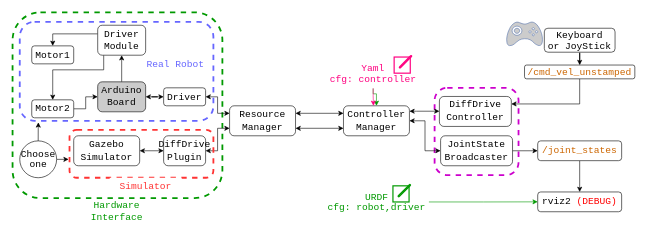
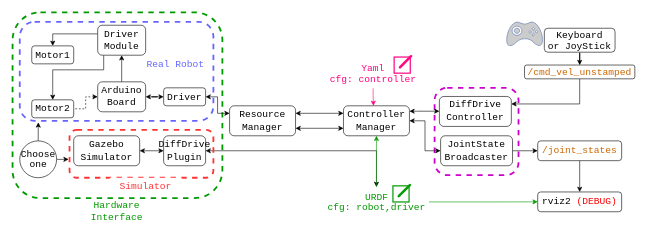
node "Arduino Board": fillcolor #cccccc -> #ffffff
edge "Yaml cfg: controller" -> "Controller Manager": now "URDF cfg: robot,driver" -> "Controller Manager"
edge "Motor2" -> "Arduino Board": style solid -> dashed
edge "Resource Manager" -- "DiffDrive Plugin": now "URDF cfg: robot,driver" -- "DiffDrive Plugin"
